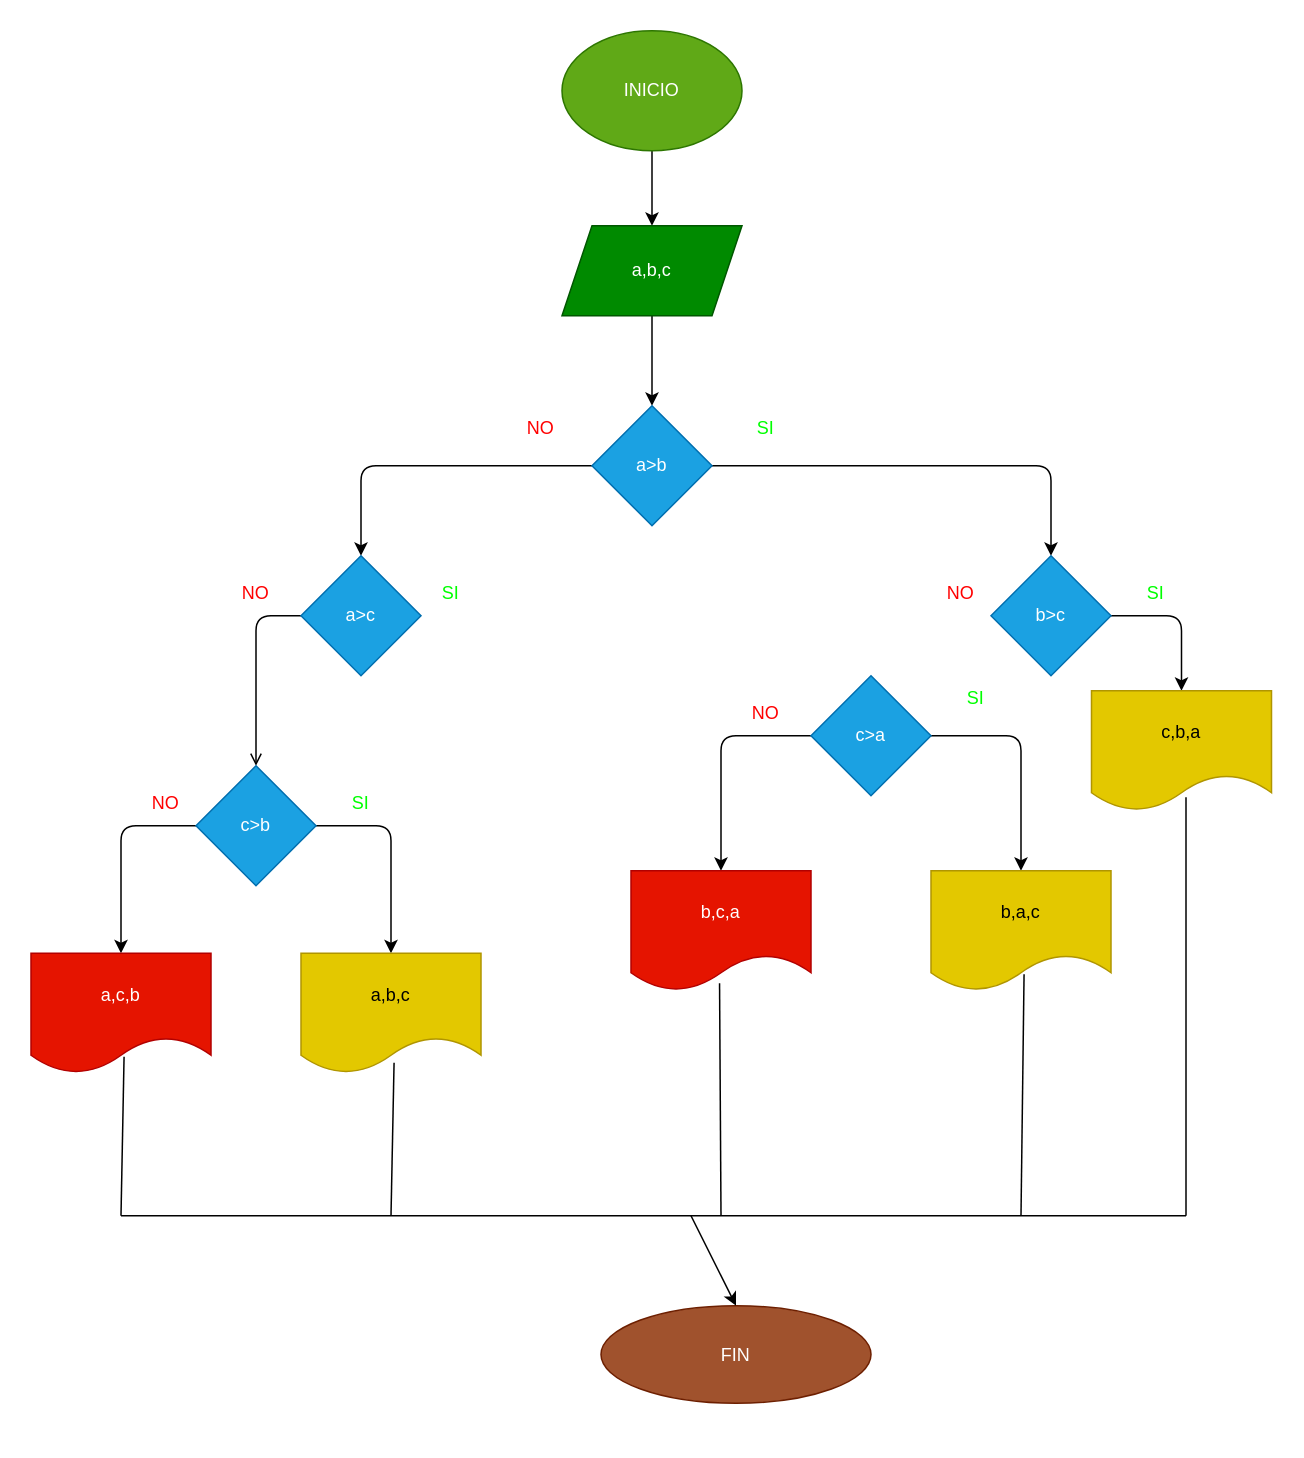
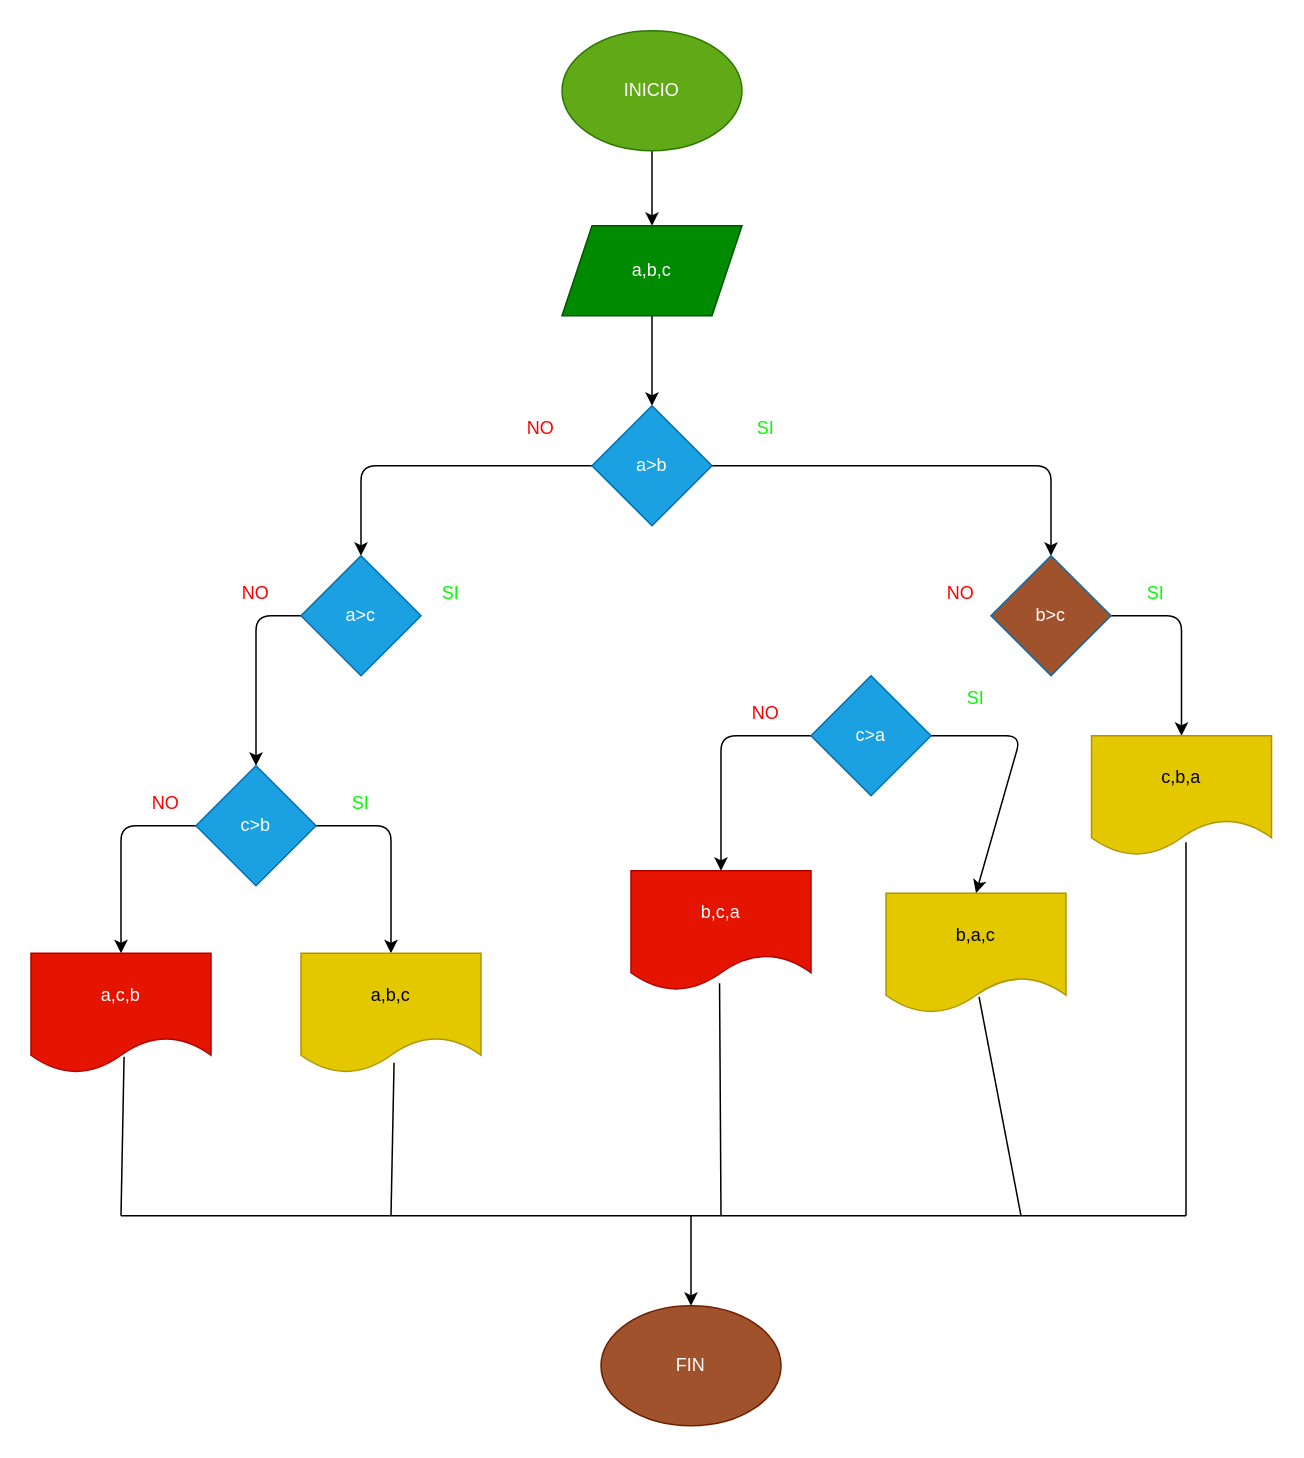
node "b>c": fillcolor #1ba1e2 -> #a0522d
node "c,b,a": moved (1181, 751) -> (1181, 796)
edge "a>c" -> "c>b": arrowhead open -> classic
node "b,a,c": moved (1021, 931) -> (976, 953)
node "FIN": size 270x98 -> 180x120
